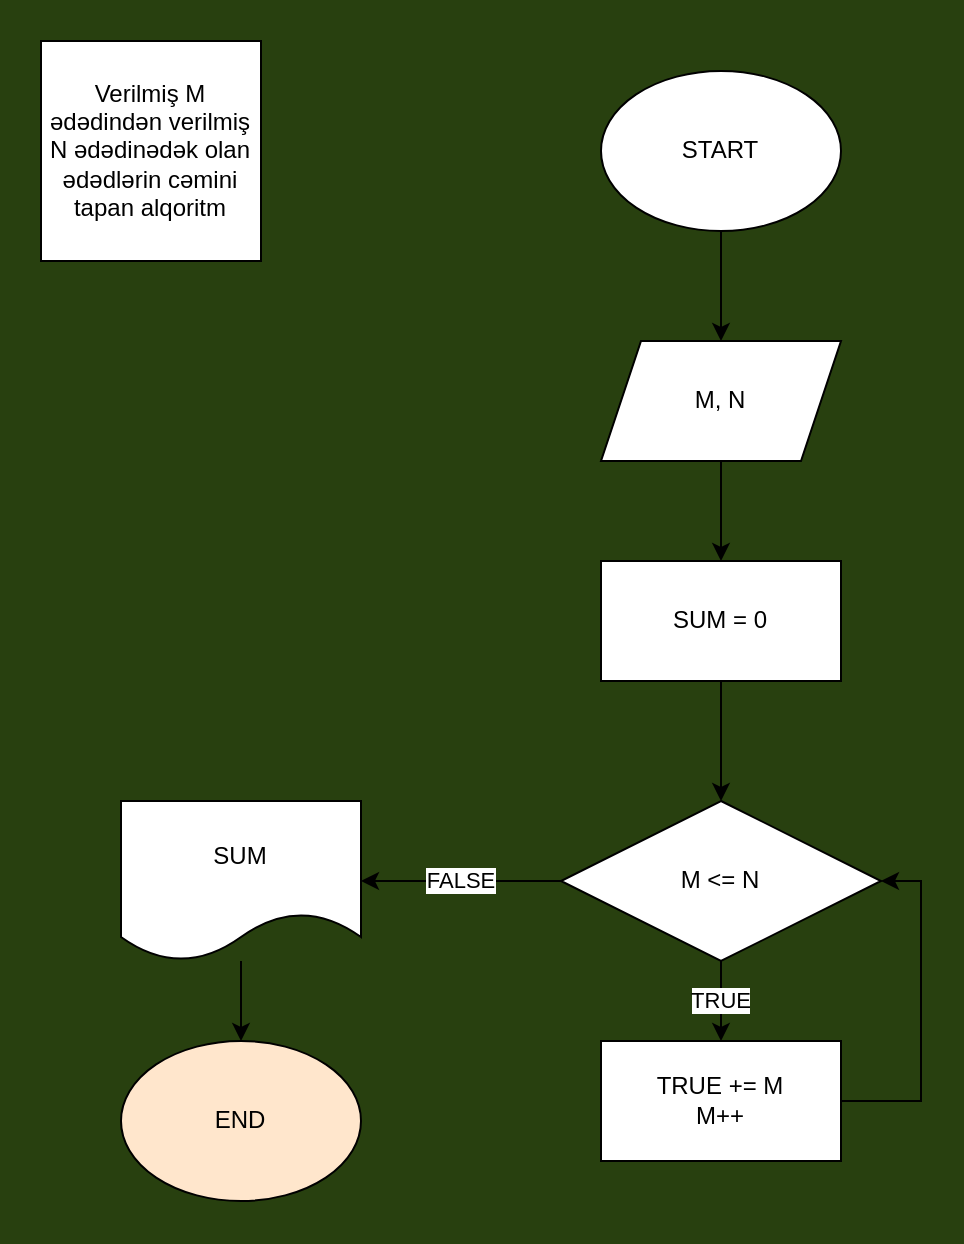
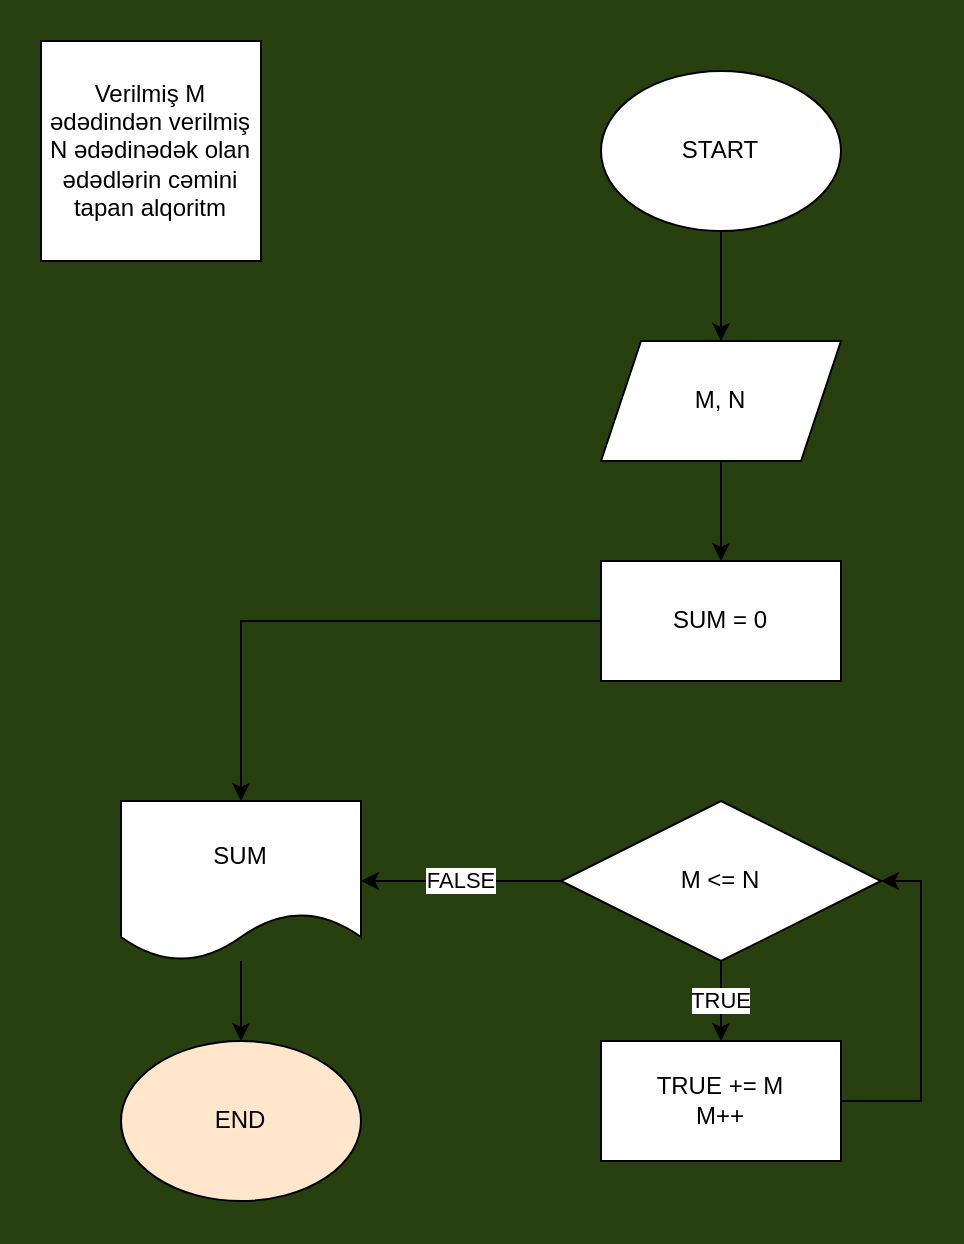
edge "SUM = 0" -> "M <= N": now "SUM = 0" -> "SUM"
